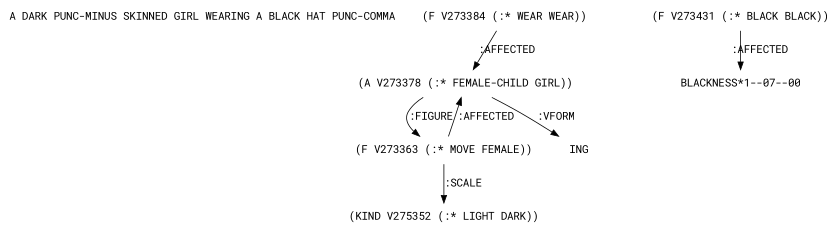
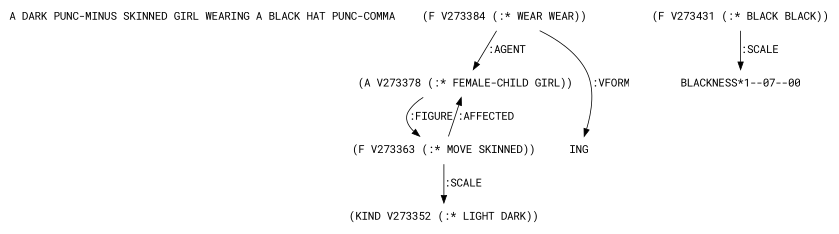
edge "(F V273384 (:* WEAR WEAR))" -> "(A V273378 (:* FEMALE-CHILD GIRL))": label ":AFFECTED" -> ":AGENT"
edge "(F V273431 (:* BLACK BLACK))" -> "BLACKNESS*1--07--00": label ":AFFECTED" -> ":SCALE"
edge "(A V273378 (:* FEMALE-CHILD GIRL))" -> "ING": now "(F V273384 (:* WEAR WEAR))" -> "ING"
node "(F V273363 (:* MOVE FEMALE))": label "(F V273363 (:* MOVE FEMALE))" -> "(F V273363 (:* MOVE SKINNED))"
node "(KIND V275352 (:* LIGHT DARK))": label "(KIND V275352 (:* LIGHT DARK))" -> "(KIND V273352 (:* LIGHT DARK))"
